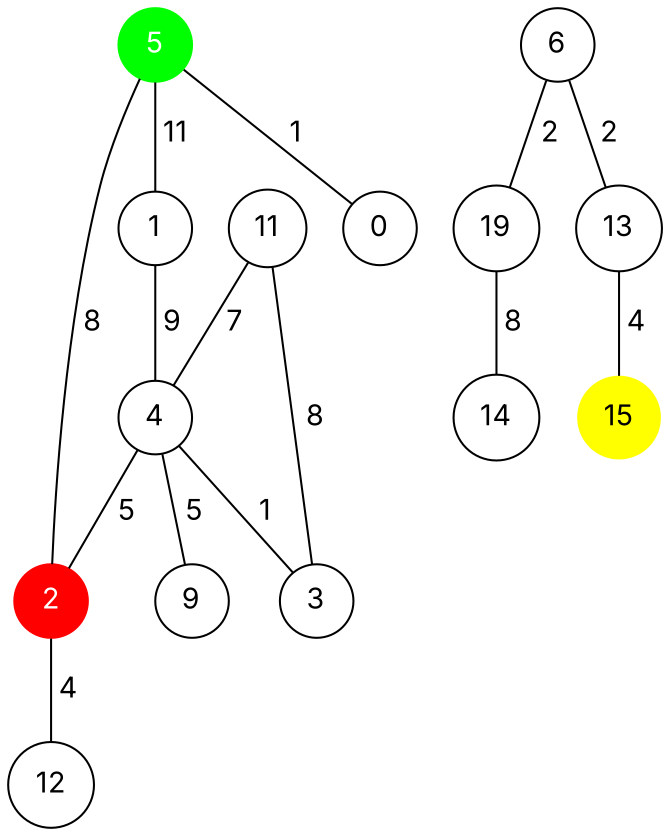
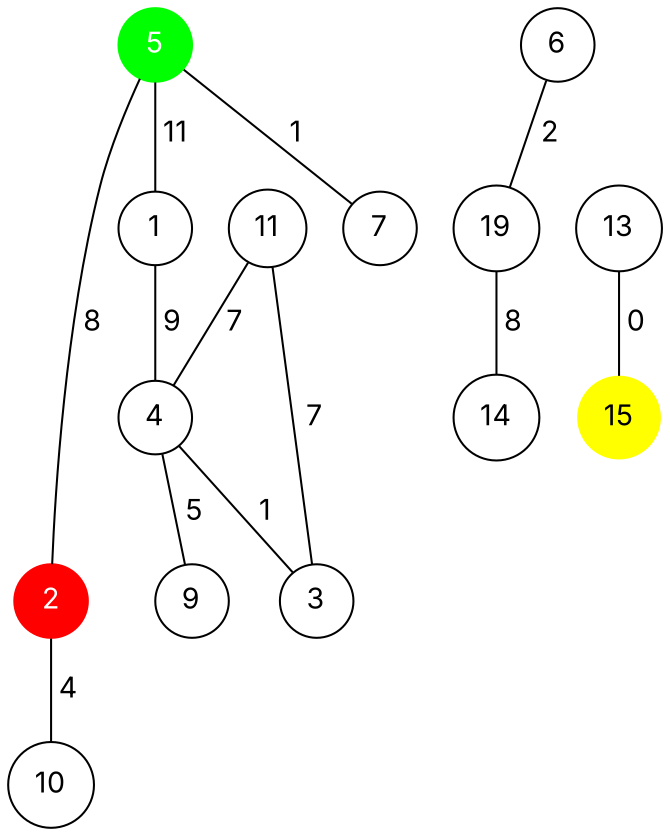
edge "6" -- "13": removed, label "2"
node "0": label "0" -> "7"
edge "13" -- "15": label " 4" -> " 0"
edge "11" -- "3": label " 8" -> " 7"
edge "4" -- "2": removed, label "5"
node "12": label "12" -> "10"
